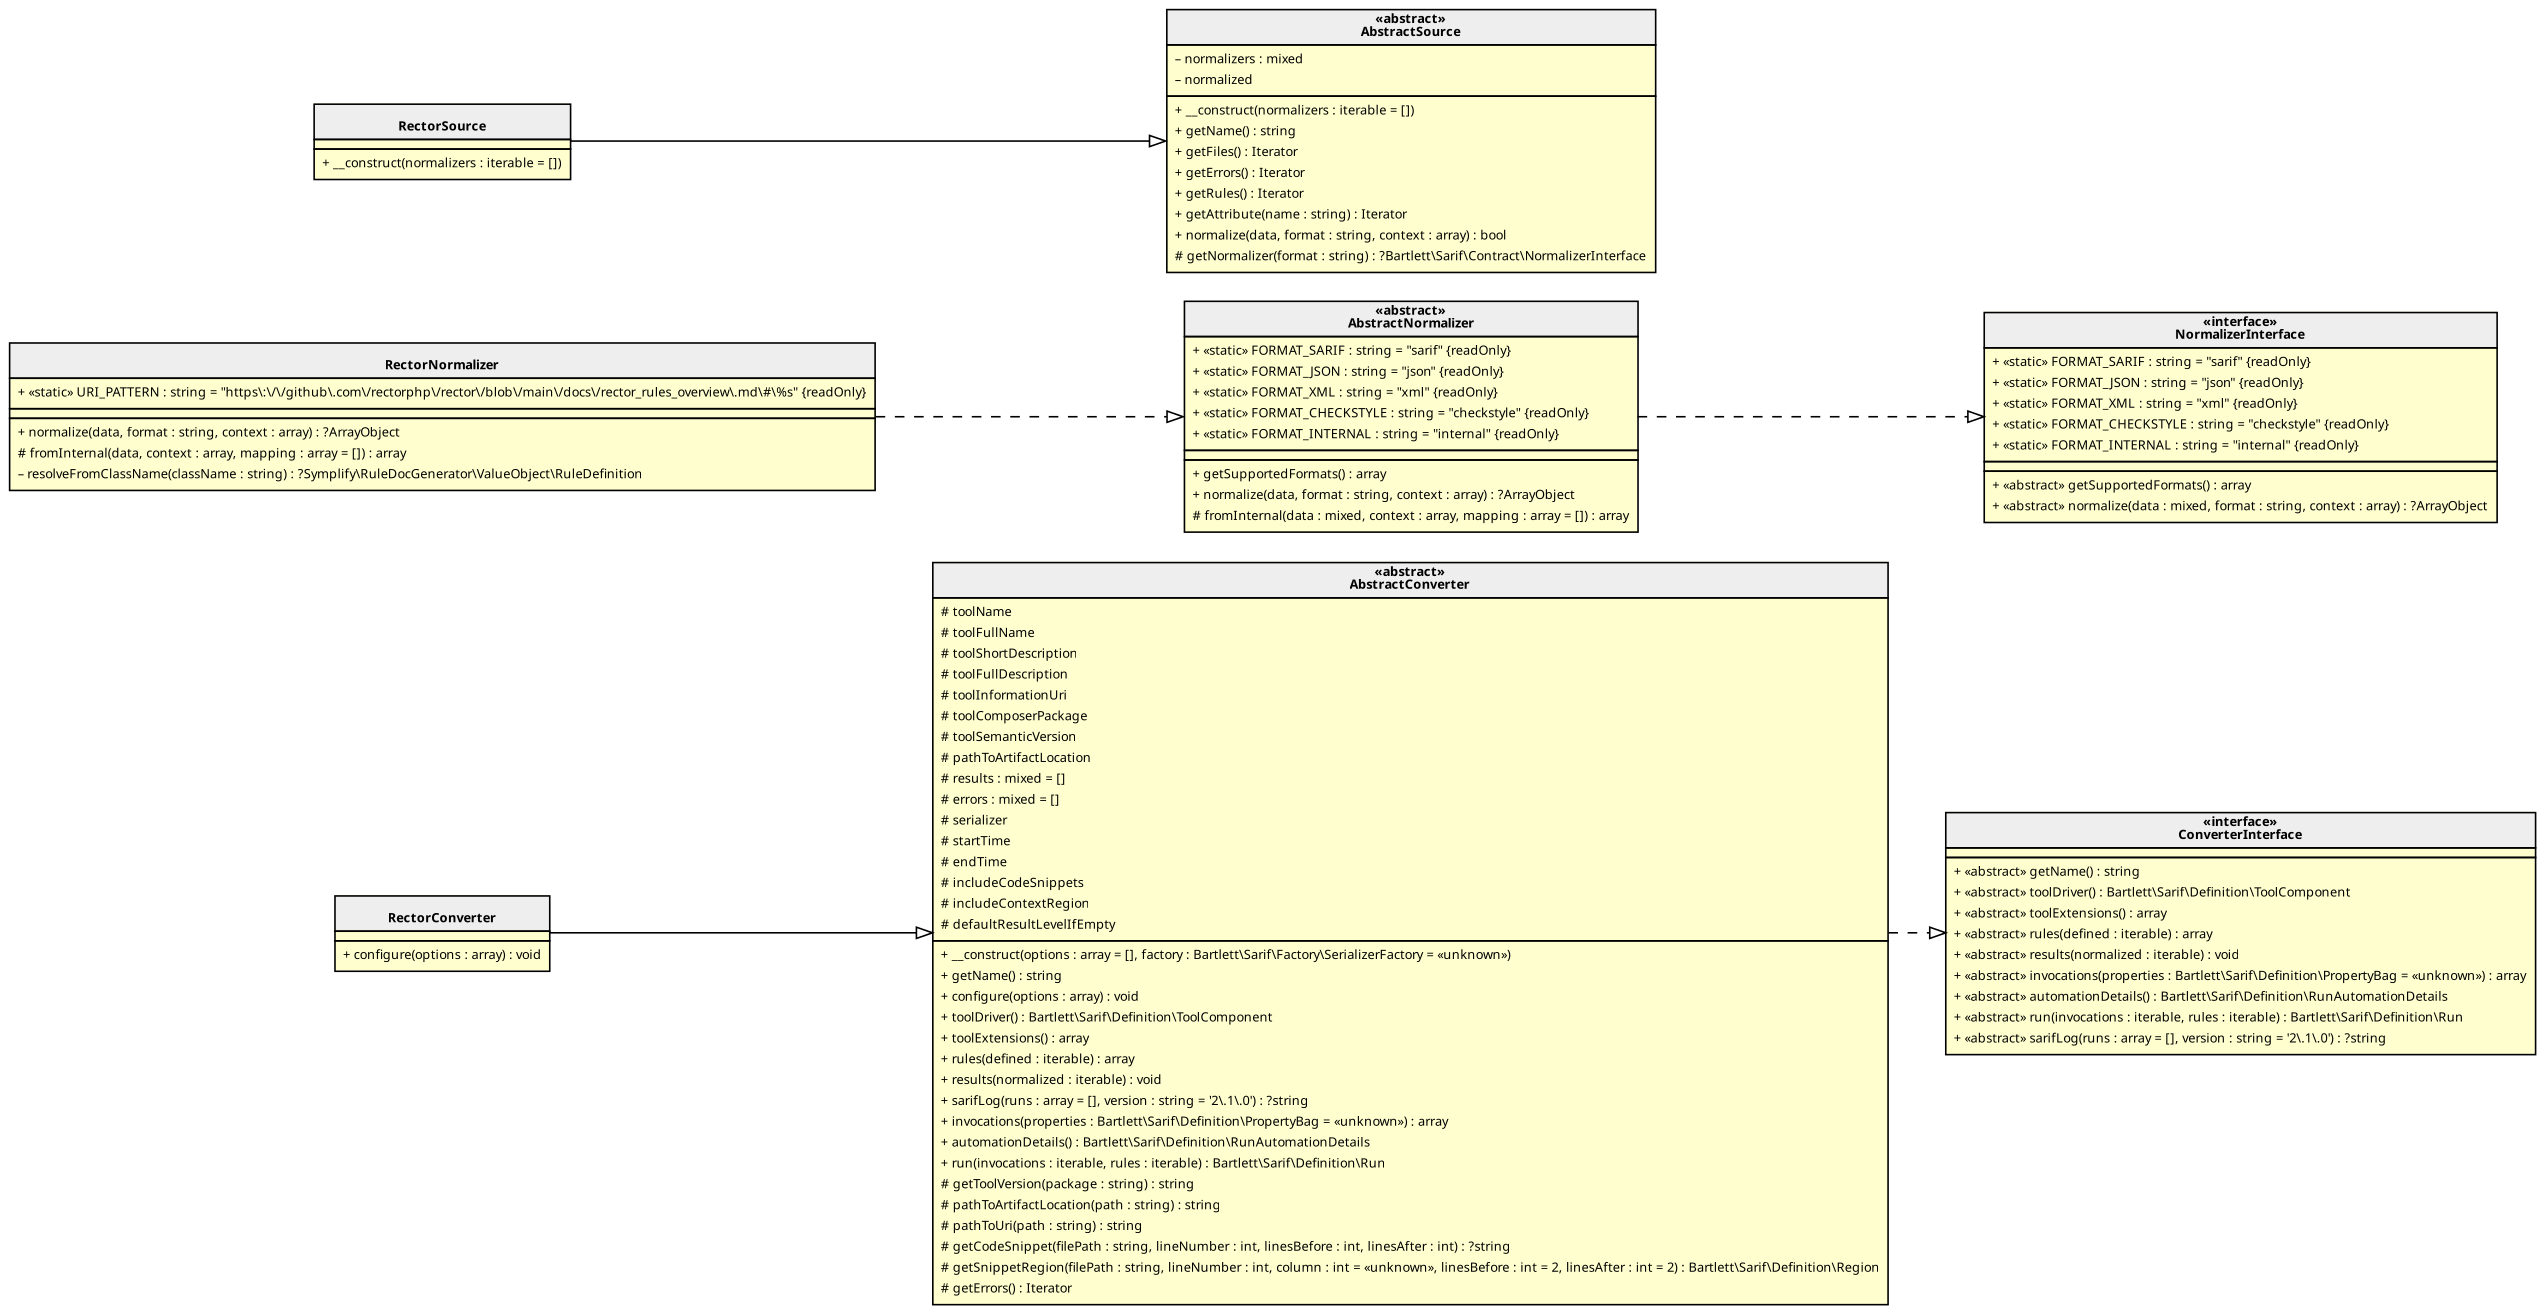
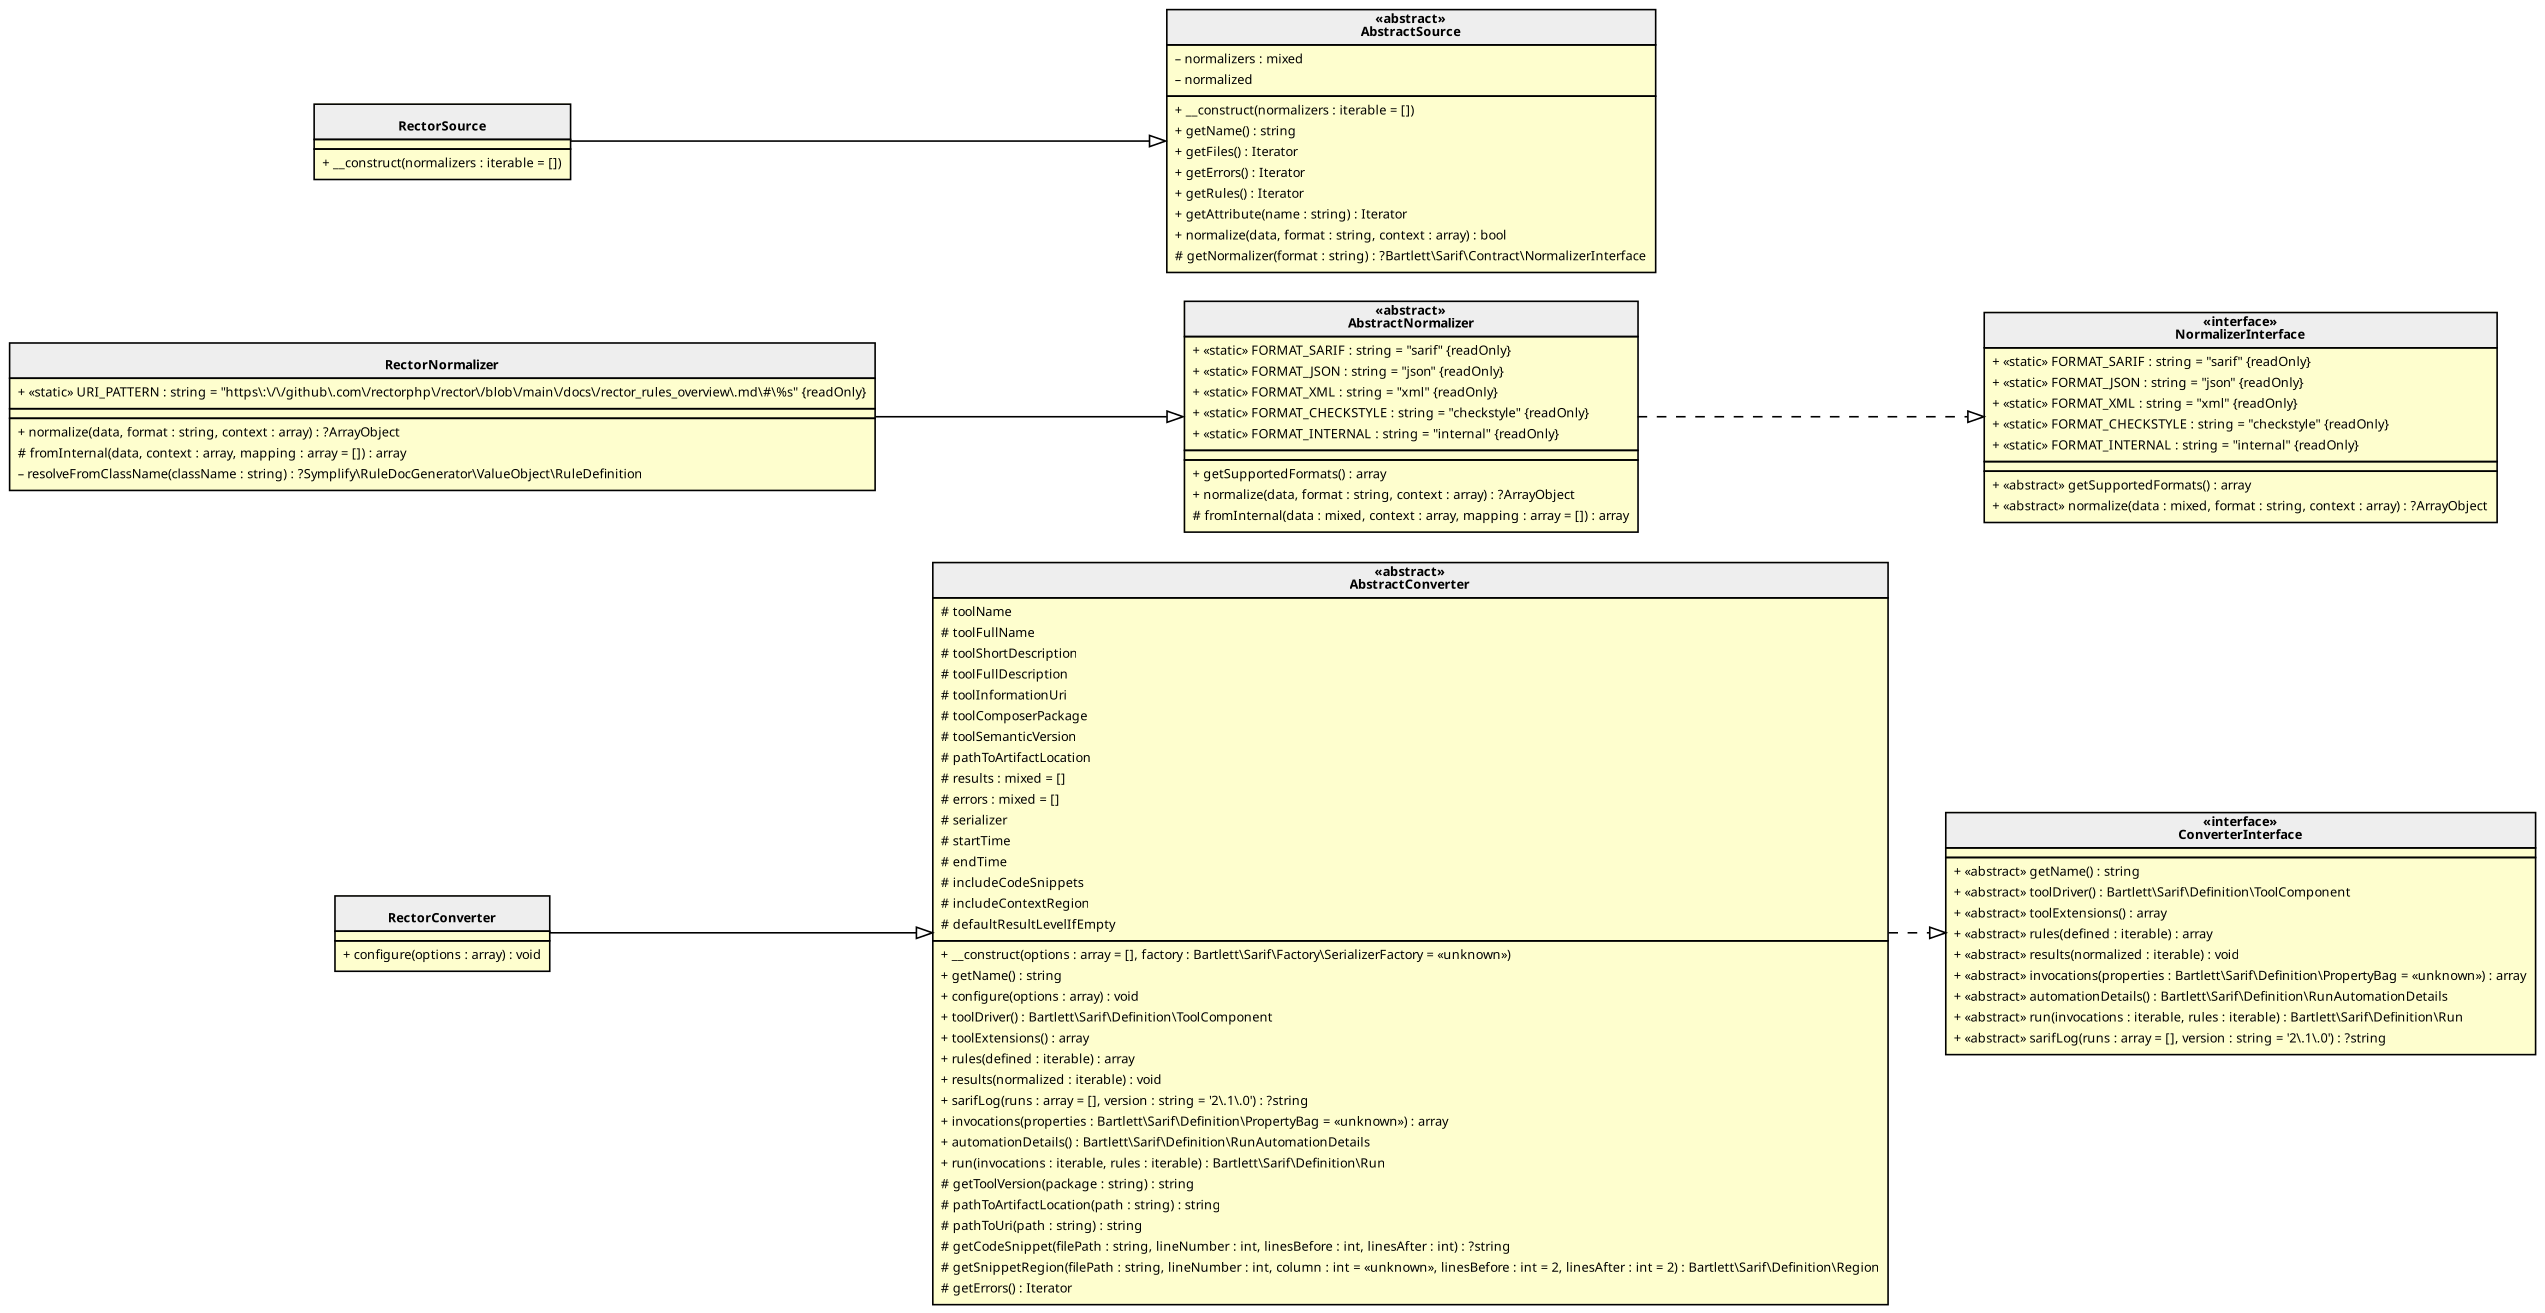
edge "RectorNormalizer" -> "AbstractNormalizer": style dashed -> filled
